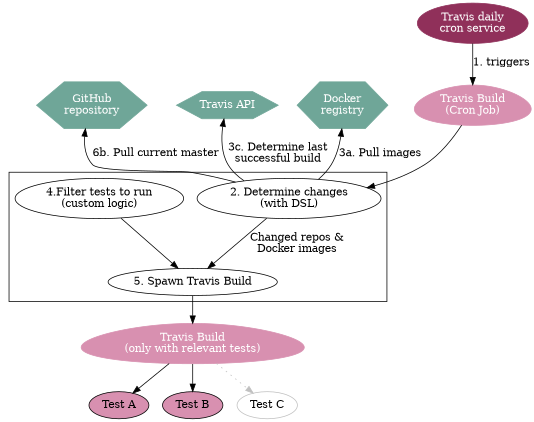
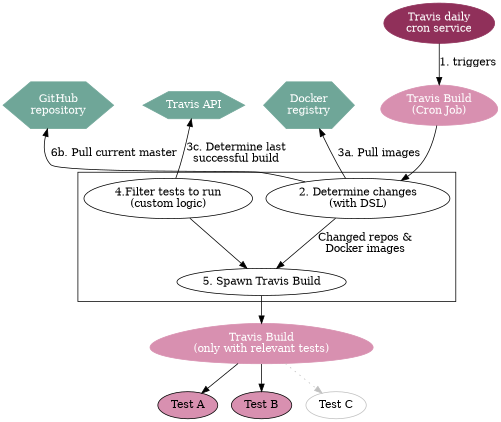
edge "2. Determine changes (with DSL)" -> "Travis API": now "4.Filter tests to run (custom logic)" -> "Travis API"
